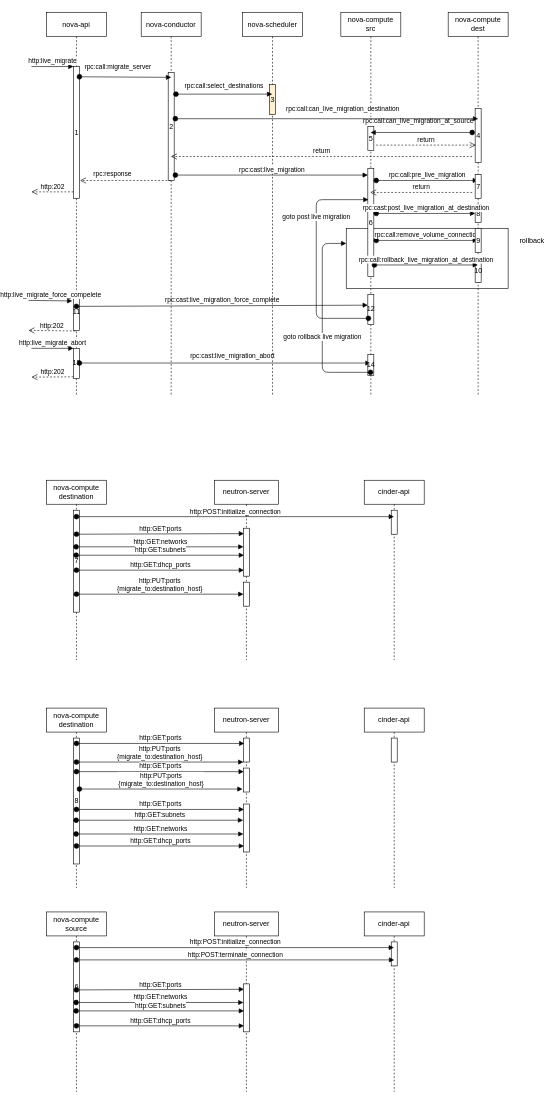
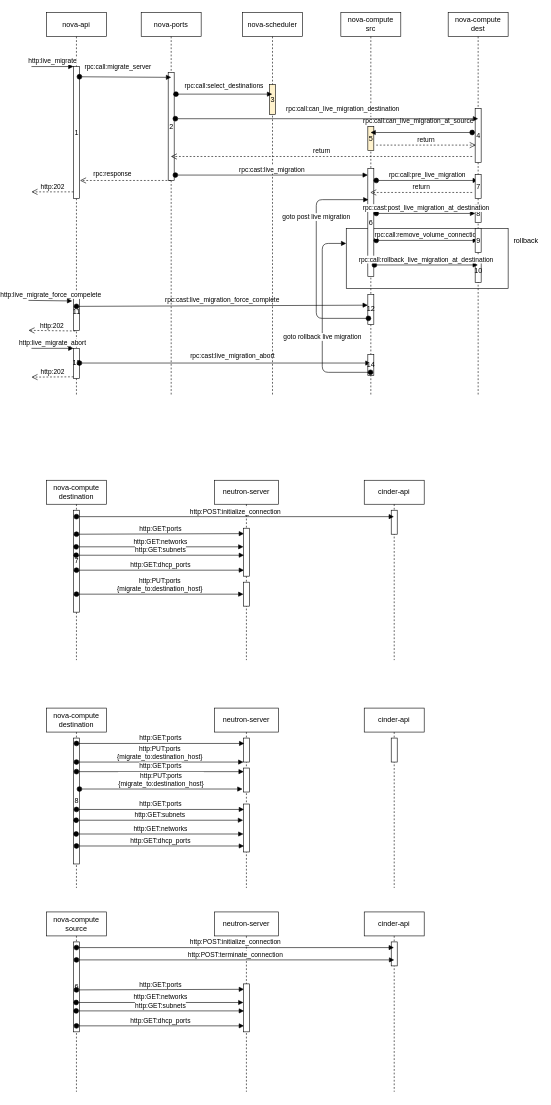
node "nova-conductor": label "nova-conductor" -> "nova-ports"
node "5": fillcolor #ffffff -> #fff2cc
node "rollback": moved (533, 240) -> (527, 240)
